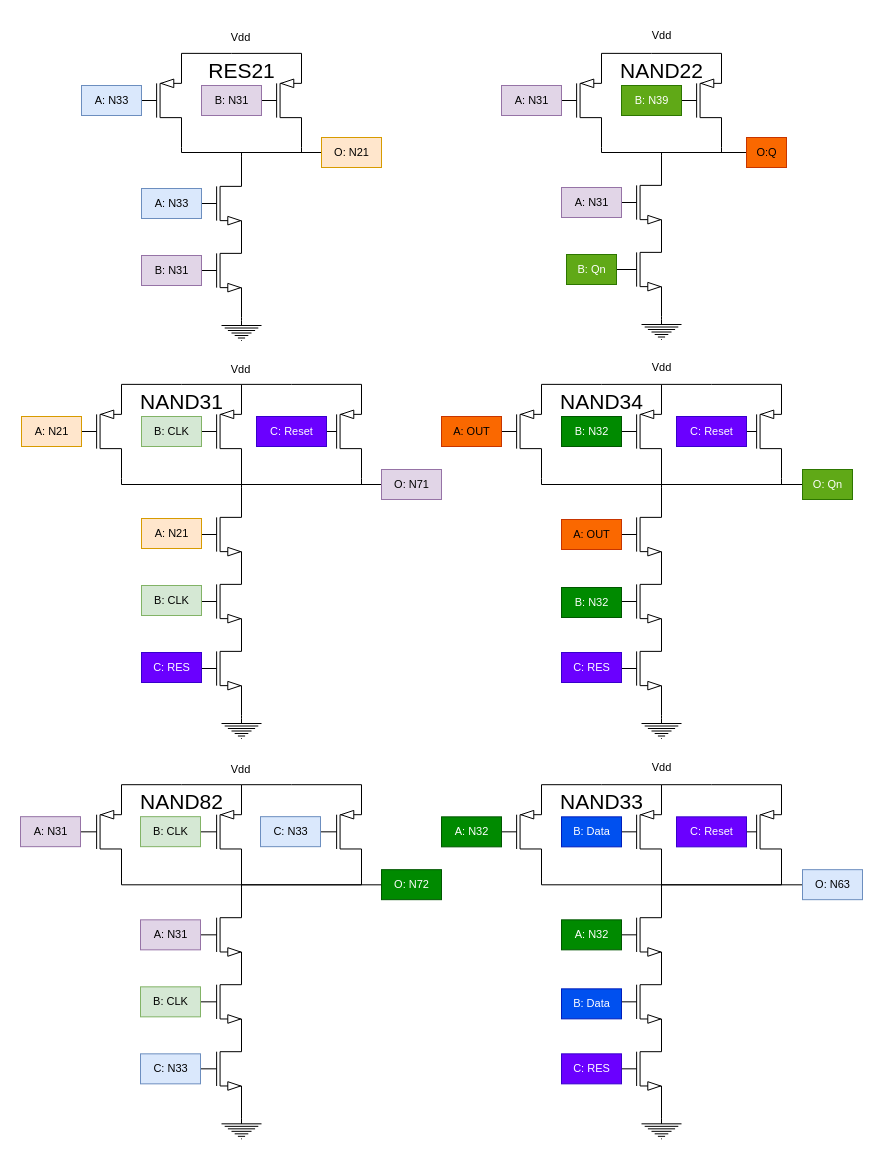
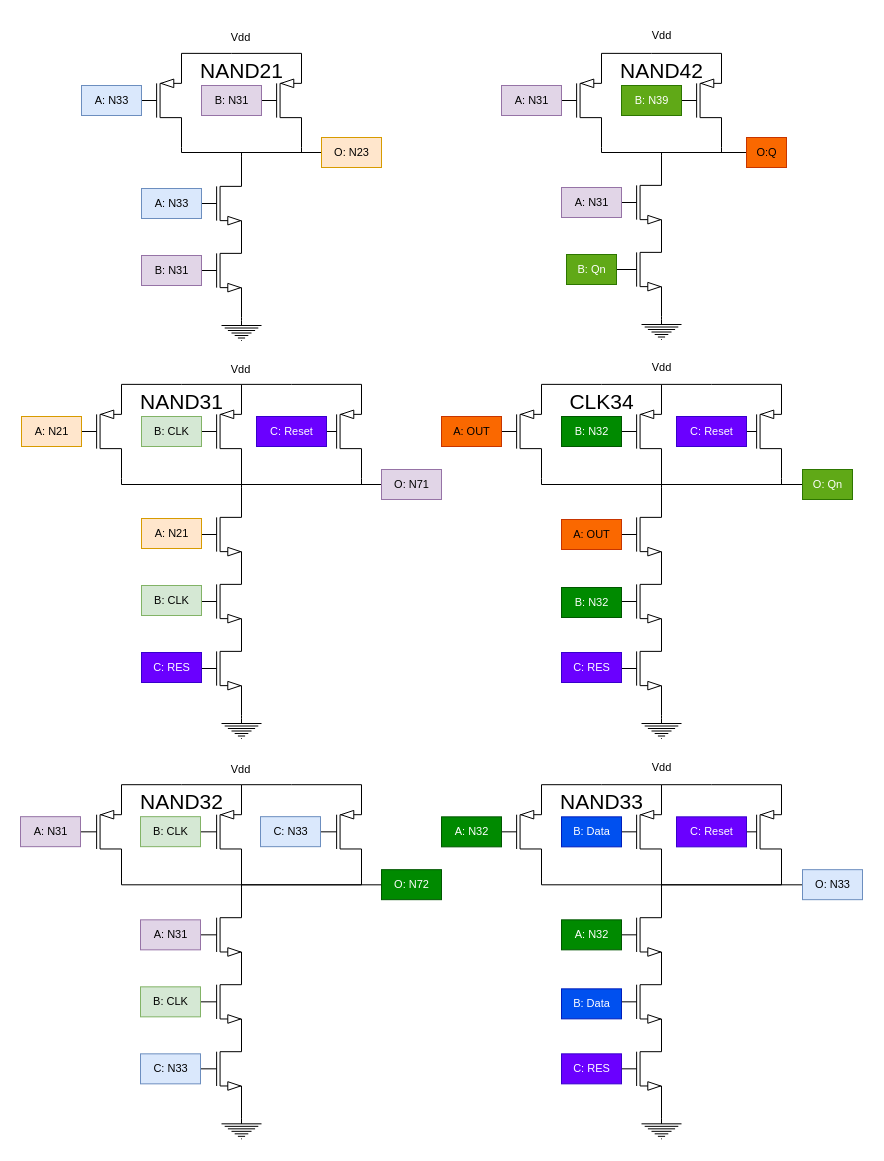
node "RES21": label "RES21" -> "NAND21"
node "NAND22": label "NAND22" -> "NAND42"
node "O: N21": label "O: N21" -> "O: N23"
node "NAND34": label "NAND34" -> "CLK34"
node "NAND82": label "NAND82" -> "NAND32"
node "O: N63": label "O: N63" -> "O: N33"
